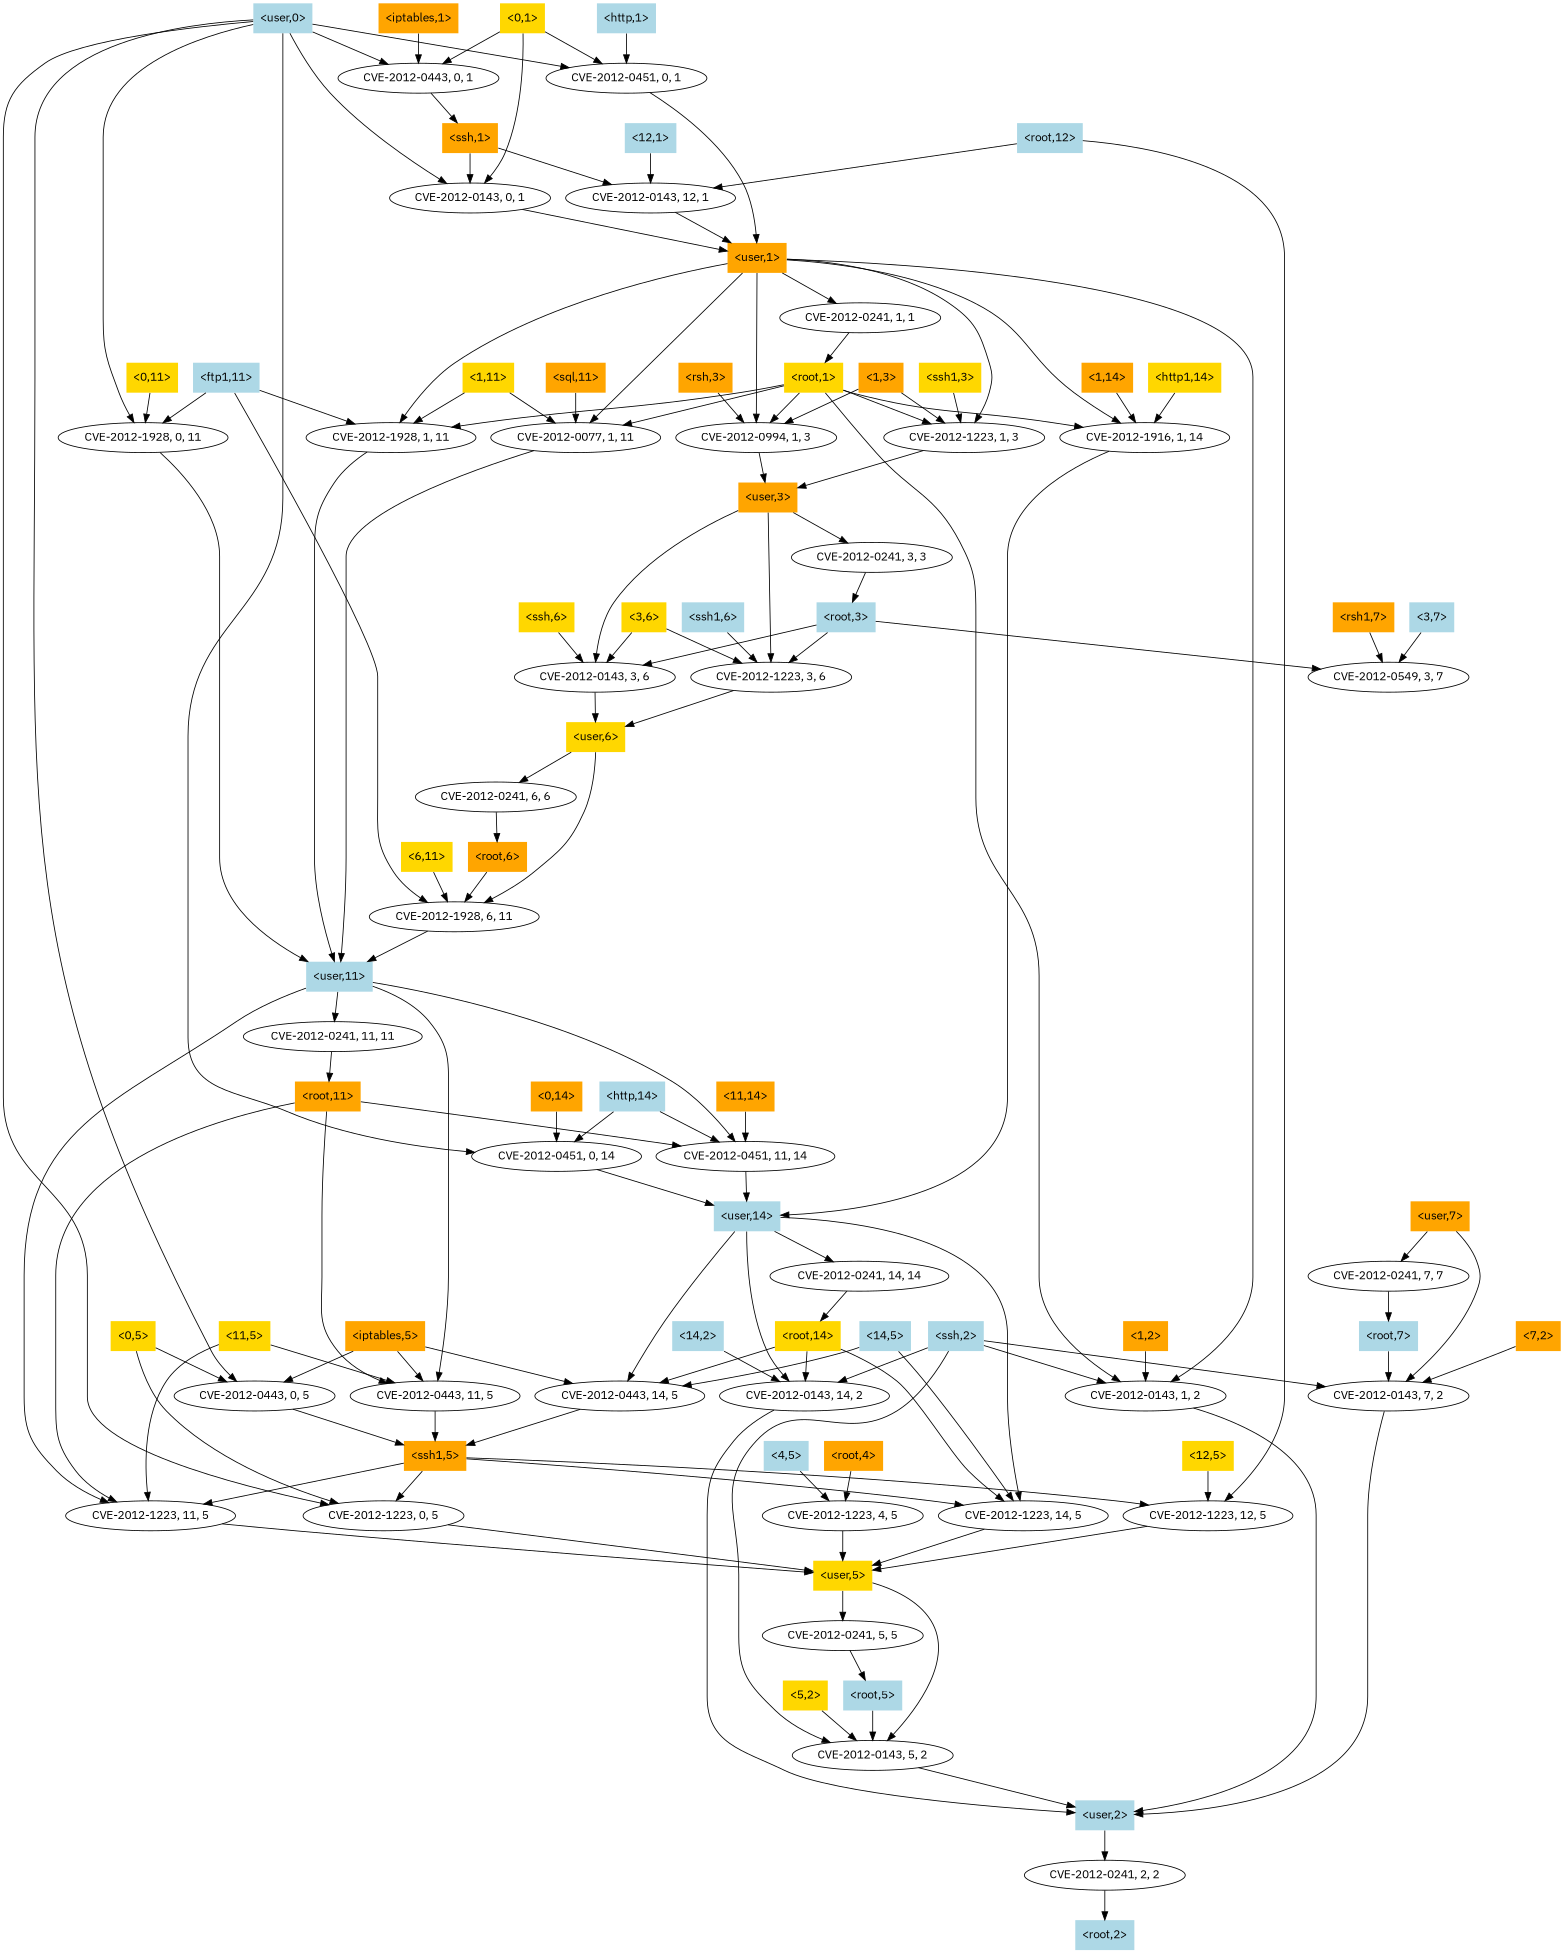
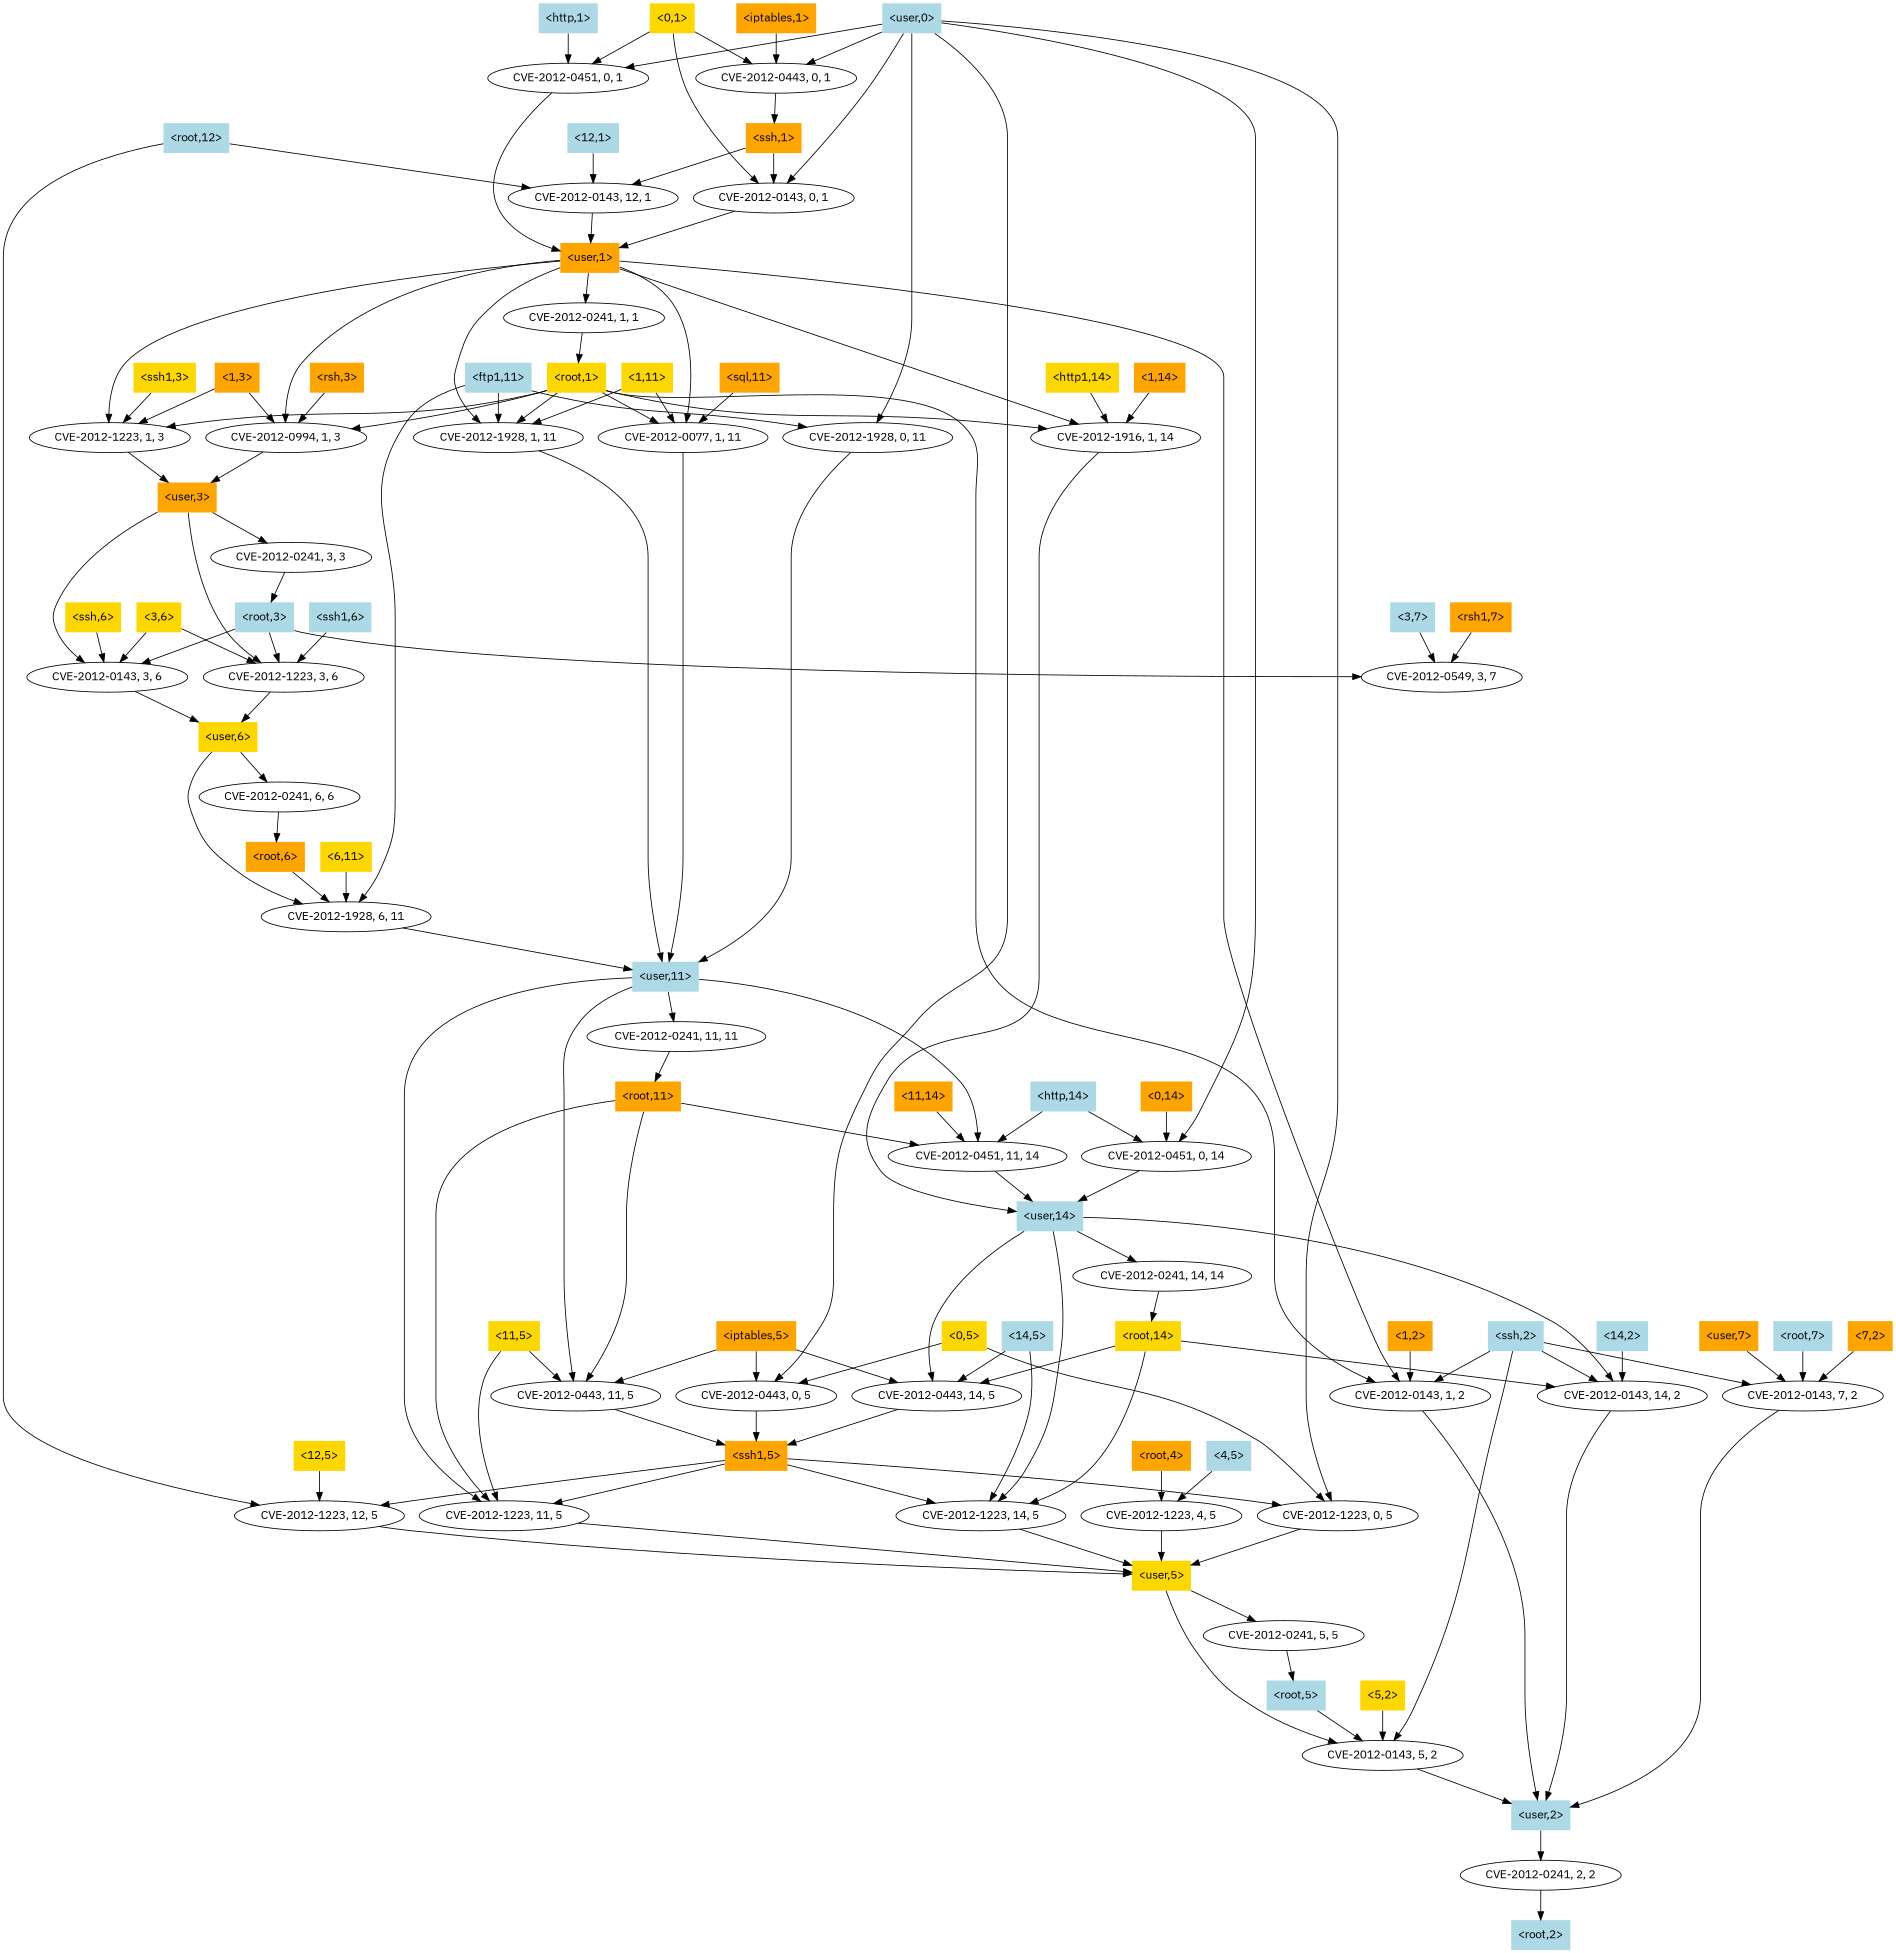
node "<0,11>": removed
node "CVE-2012-0241, 7, 7": removed
